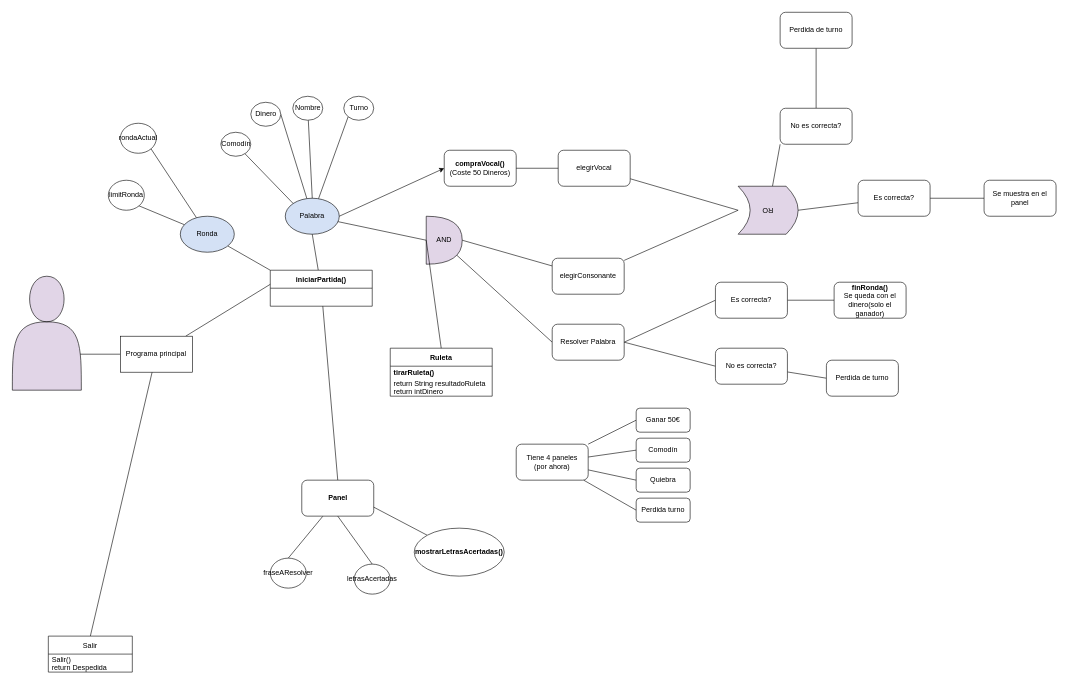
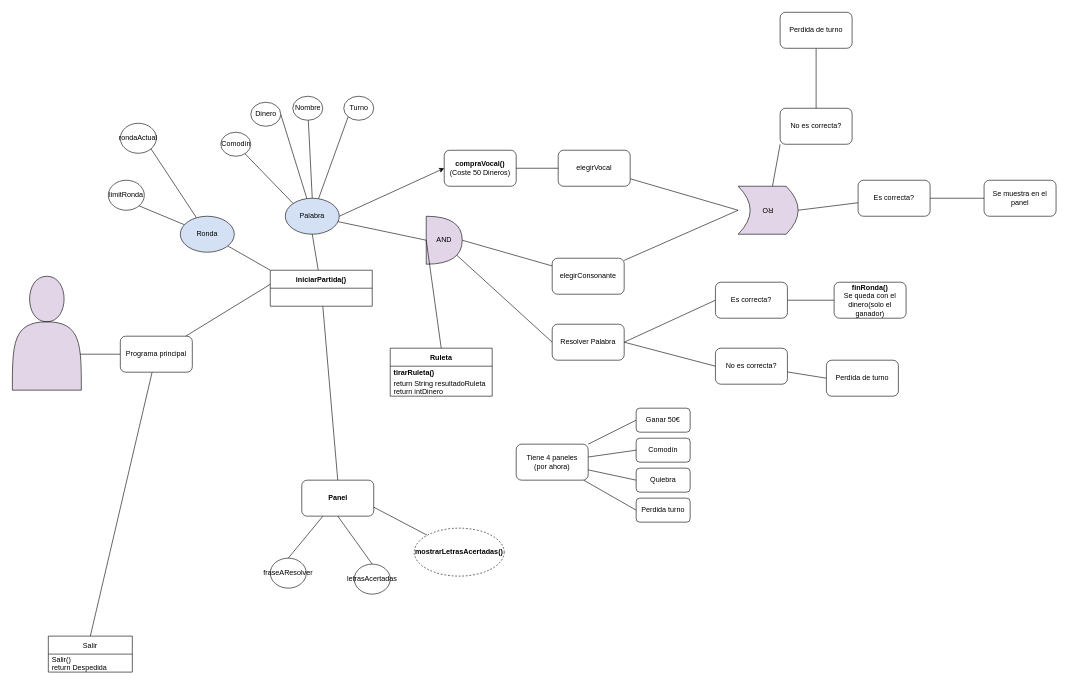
node "Programa principal": shape rectangle -> rounded rectangle
node "mostrarLetrasAcertadas()": style solid -> dashed
